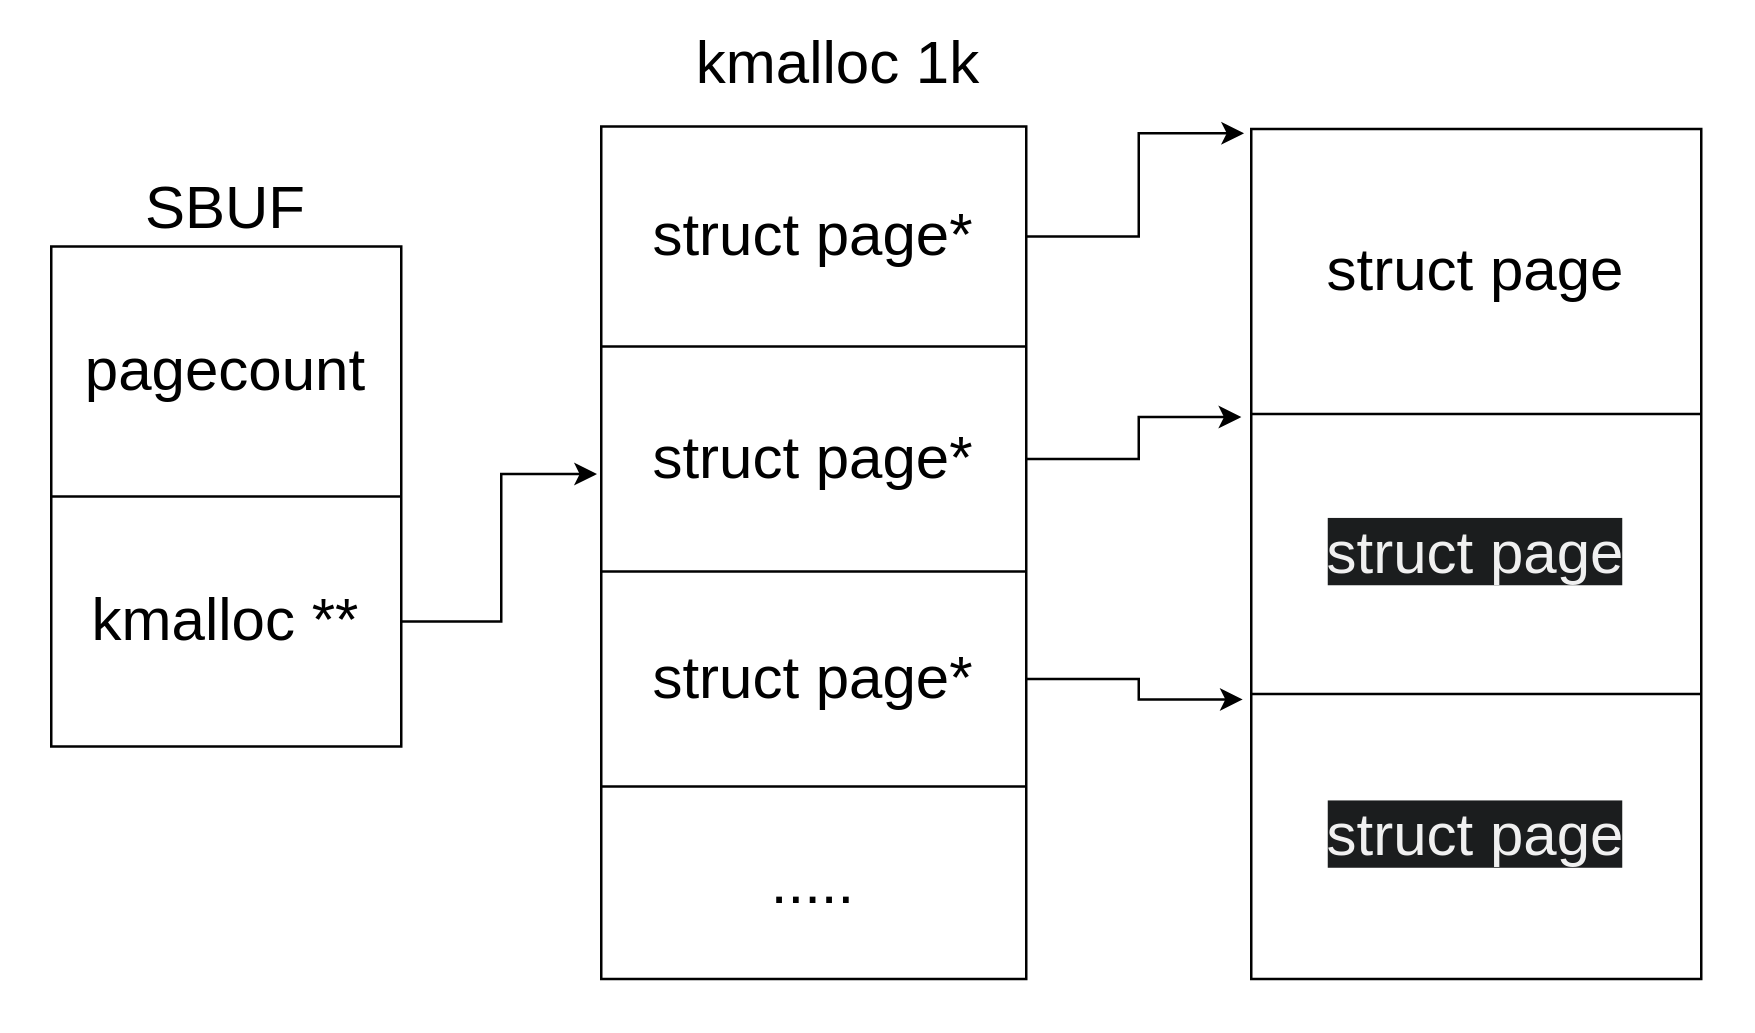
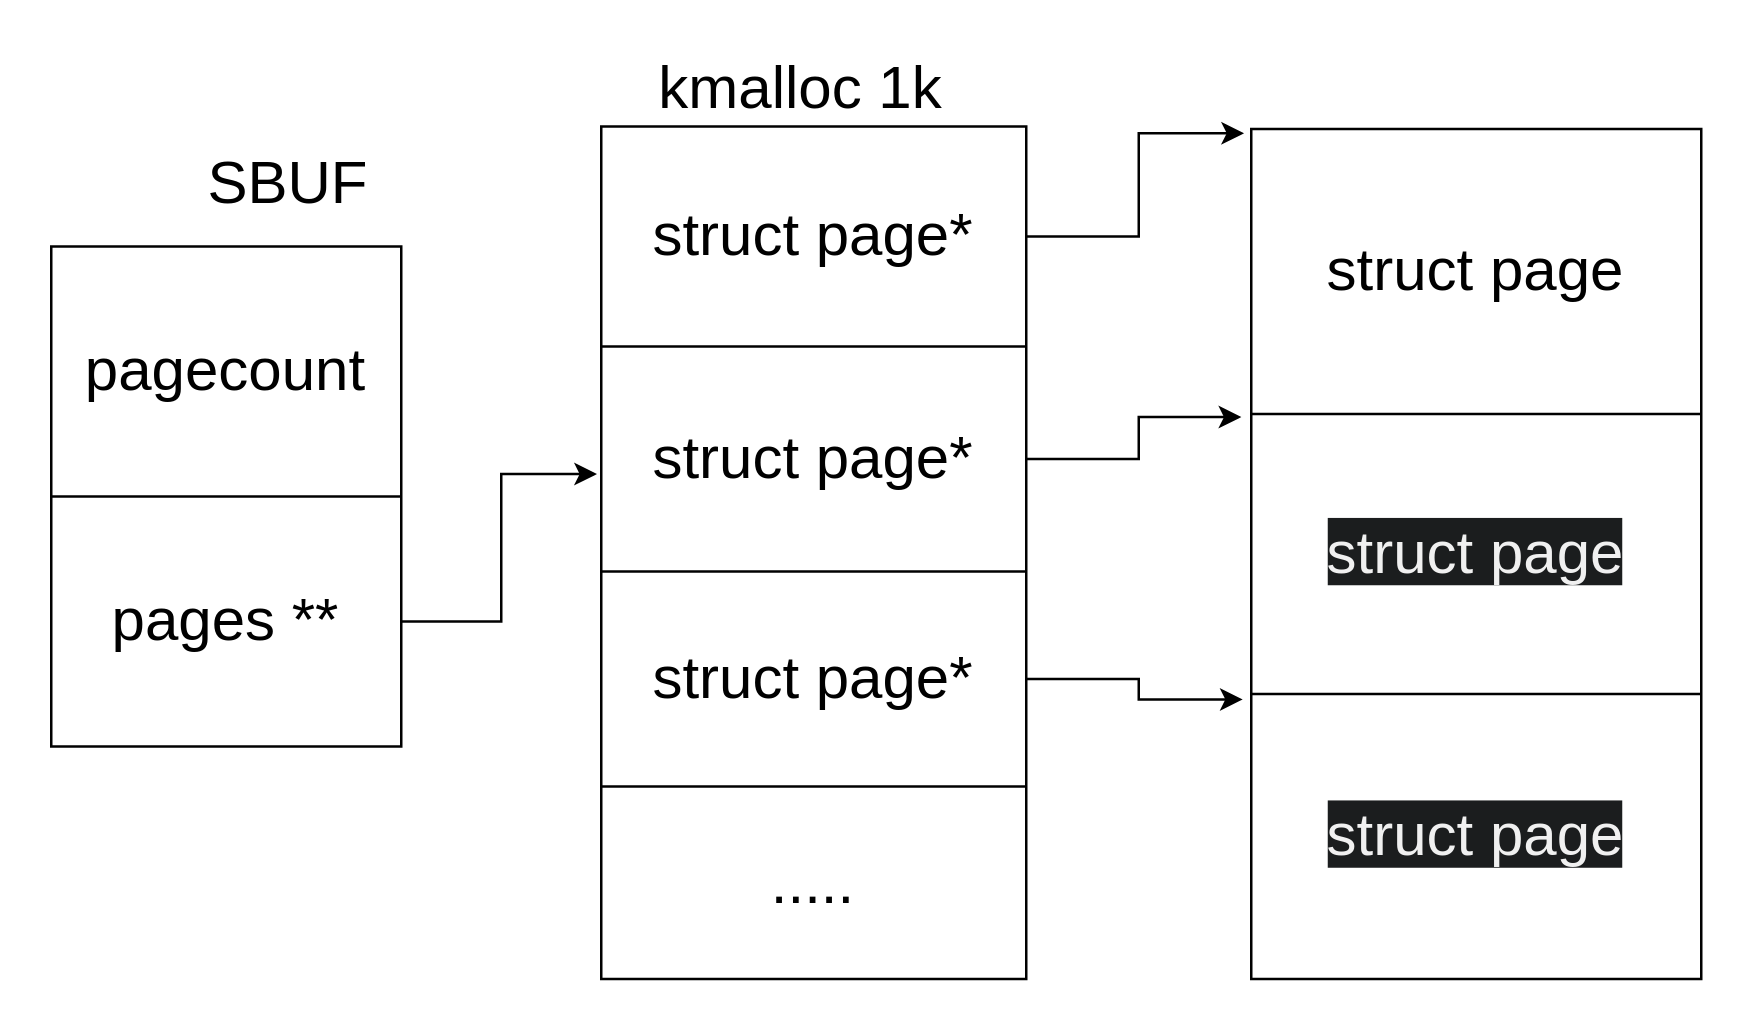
node "kmalloc 1k": moved (839, 64) -> (801, 89)
node "SBUF": moved (226, 209) -> (289, 184)
node "kmalloc **": label "kmalloc **" -> "pages **"
